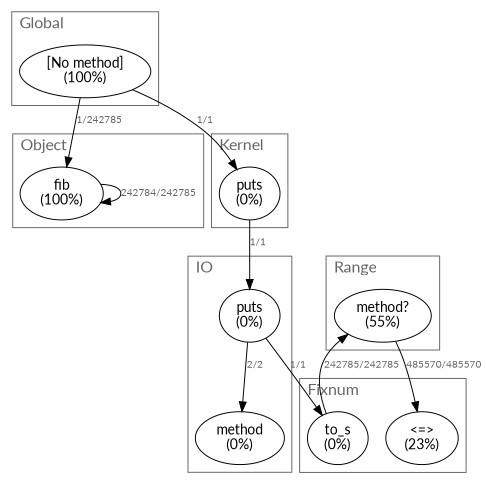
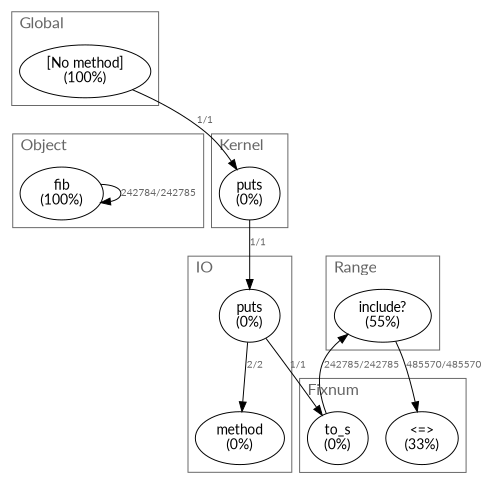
edge "[No method] (100%)" -> "fib (100%)": removed, label "1/242785"
node "method? (55%)": label "method? (55%)" -> "include? (55%)"
node "<=> (23%)": label "<=> (23%)" -> "<=> (33%)"
